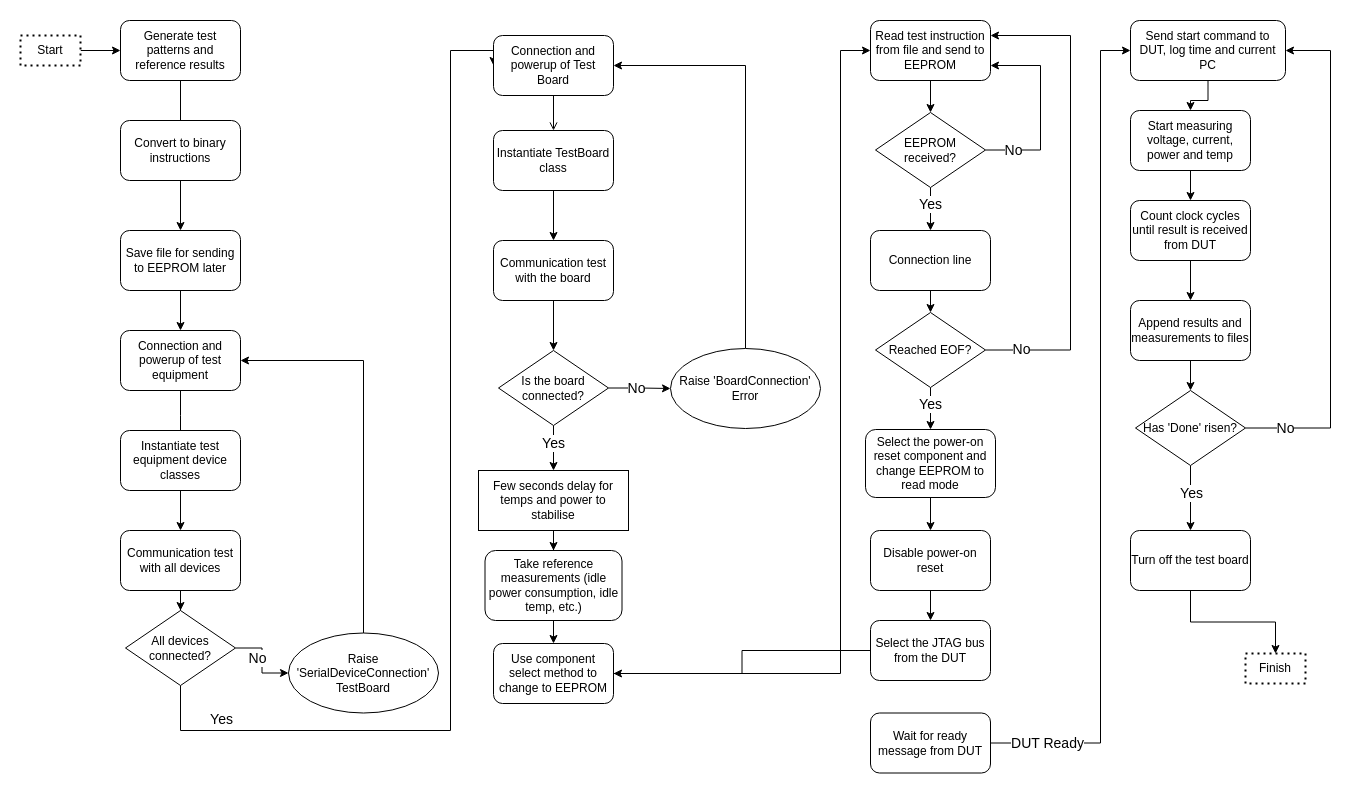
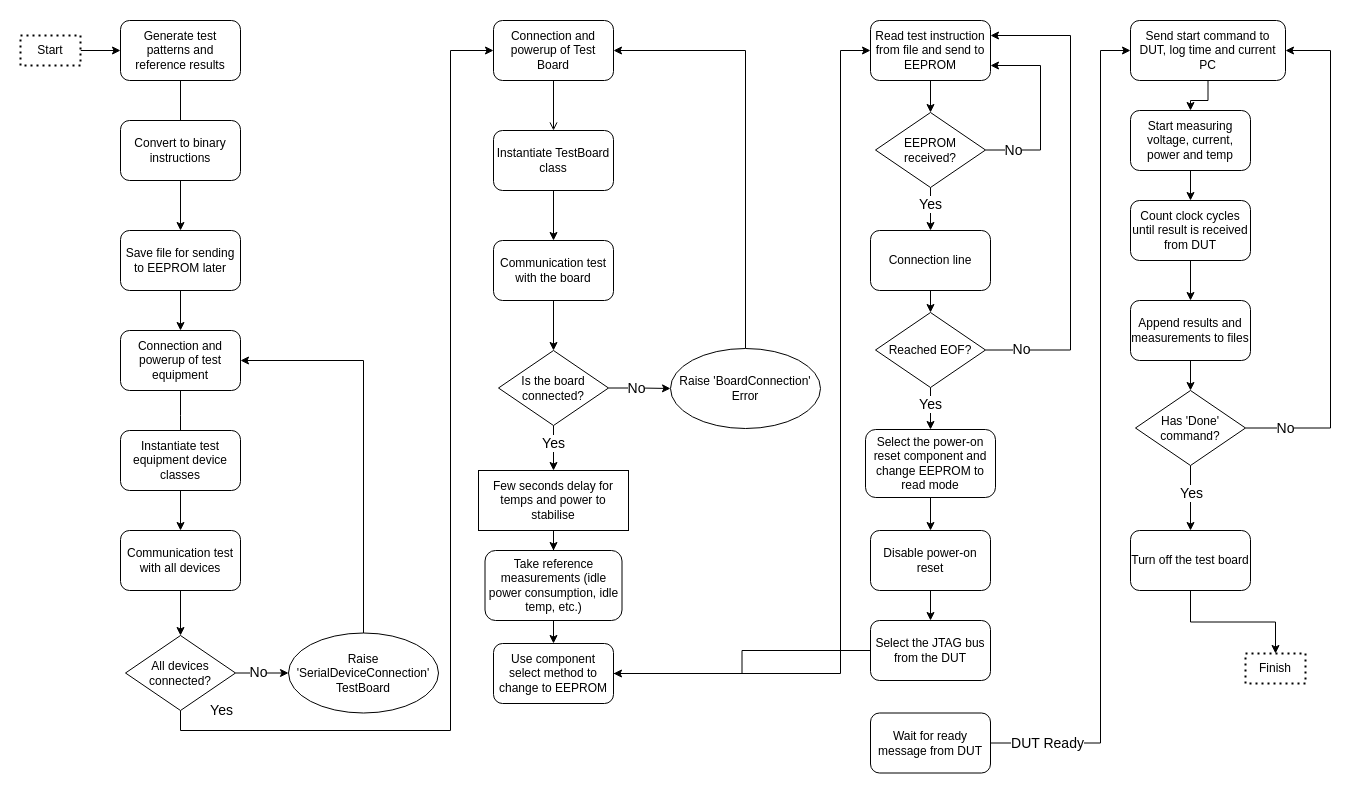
node "Connection and powerup of Test Board": moved (554, 66) -> (554, 51)
node "Has 'Done' risen?": label "Has 'Done' risen?" -> "Has 'Done' command?"
node "All devices connected?": moved (181, 648) -> (181, 673)
